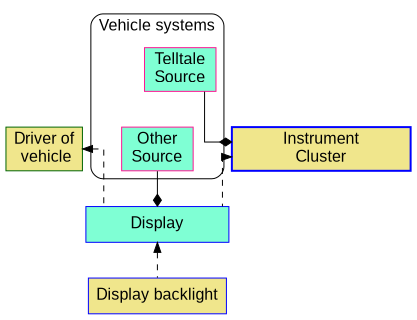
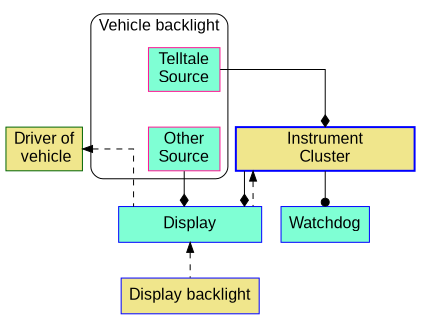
cluster "Vehicle systems": label "Vehicle systems" -> "Vehicle backlight"
edge "Instrument Cluster" -> "Display": added
node "Watchdog": added
